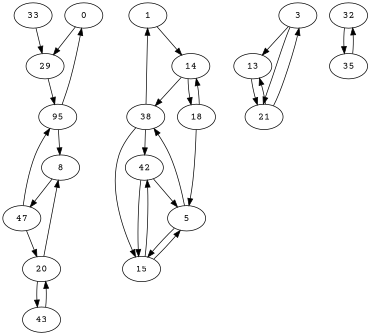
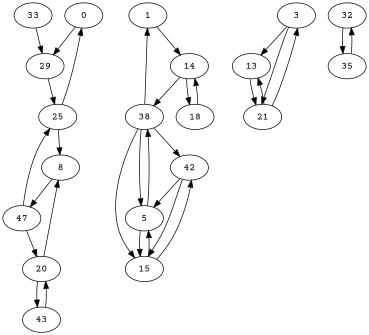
node "95": label "95" -> "25"
edge "18" -> "5": now "38" -> "5"
